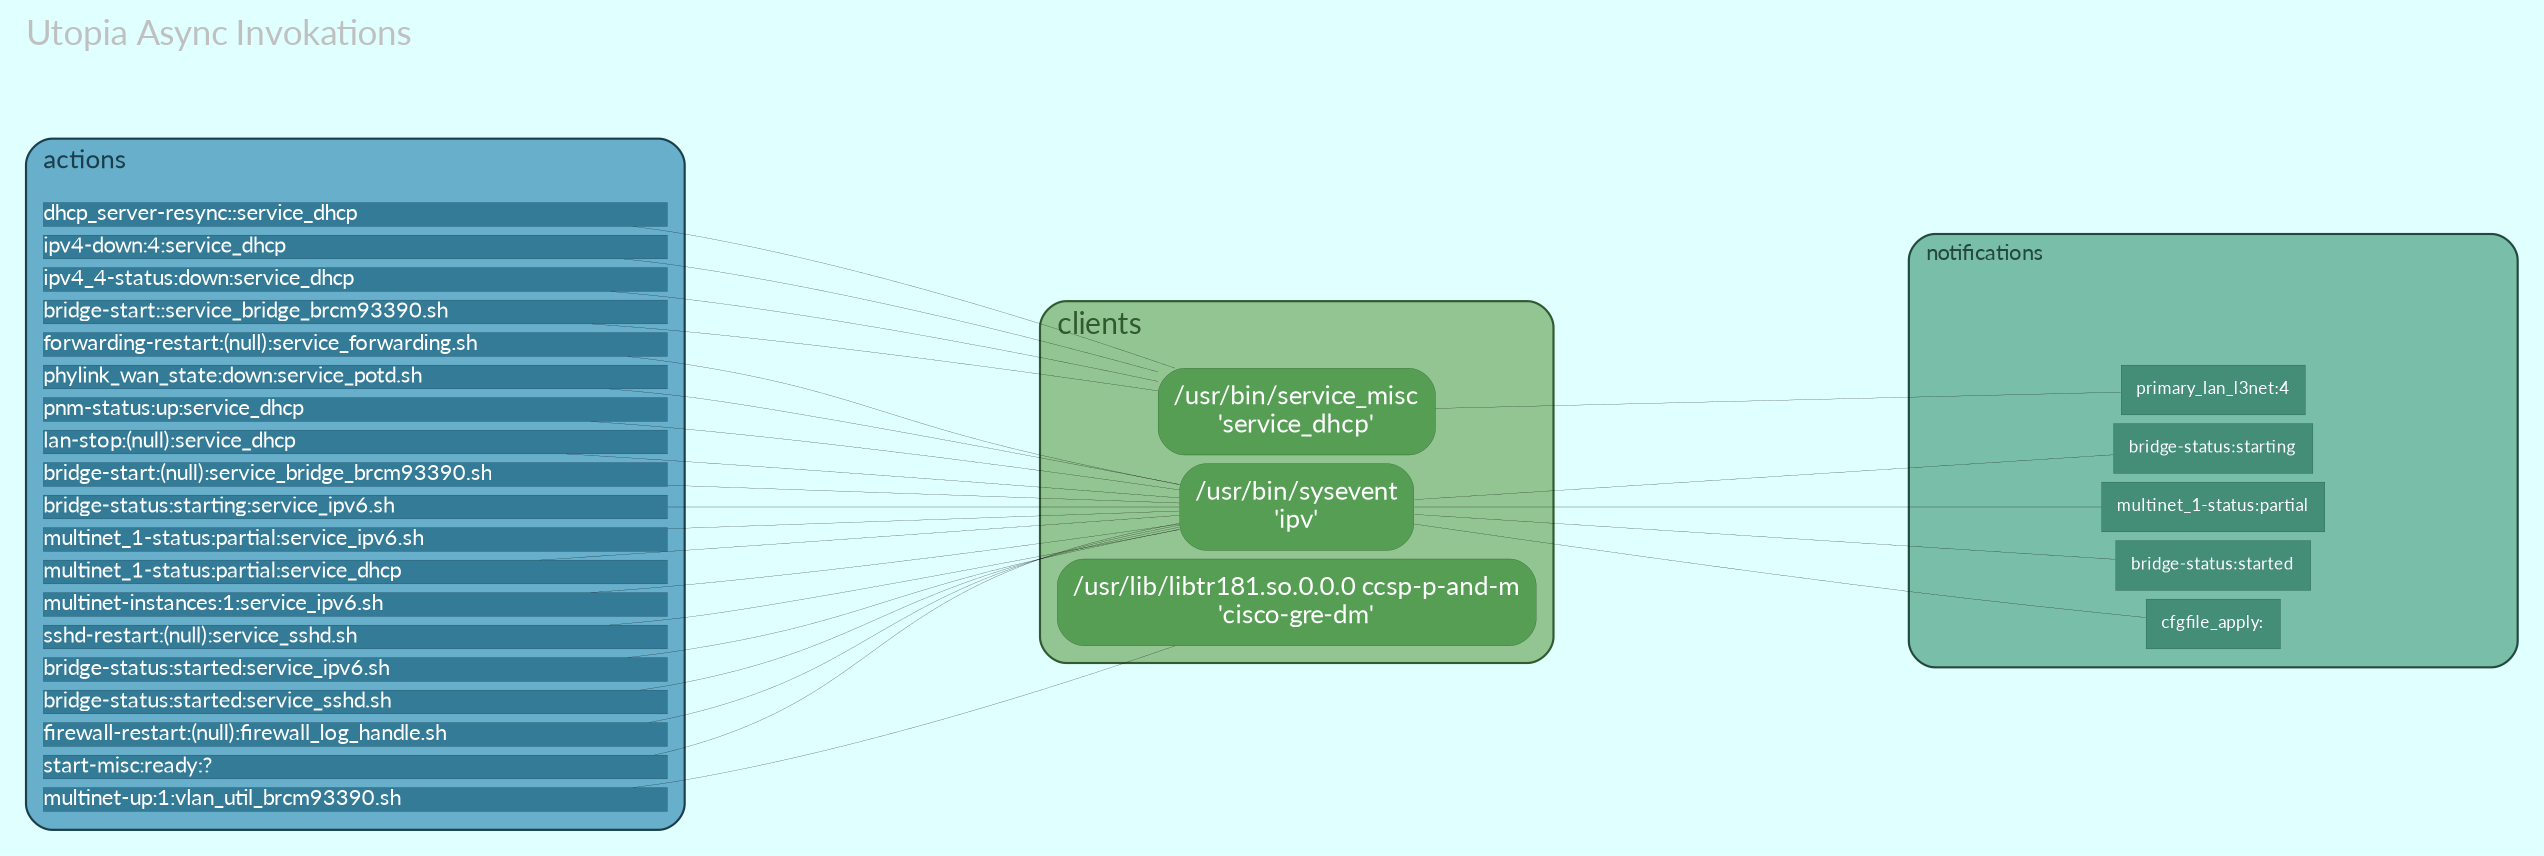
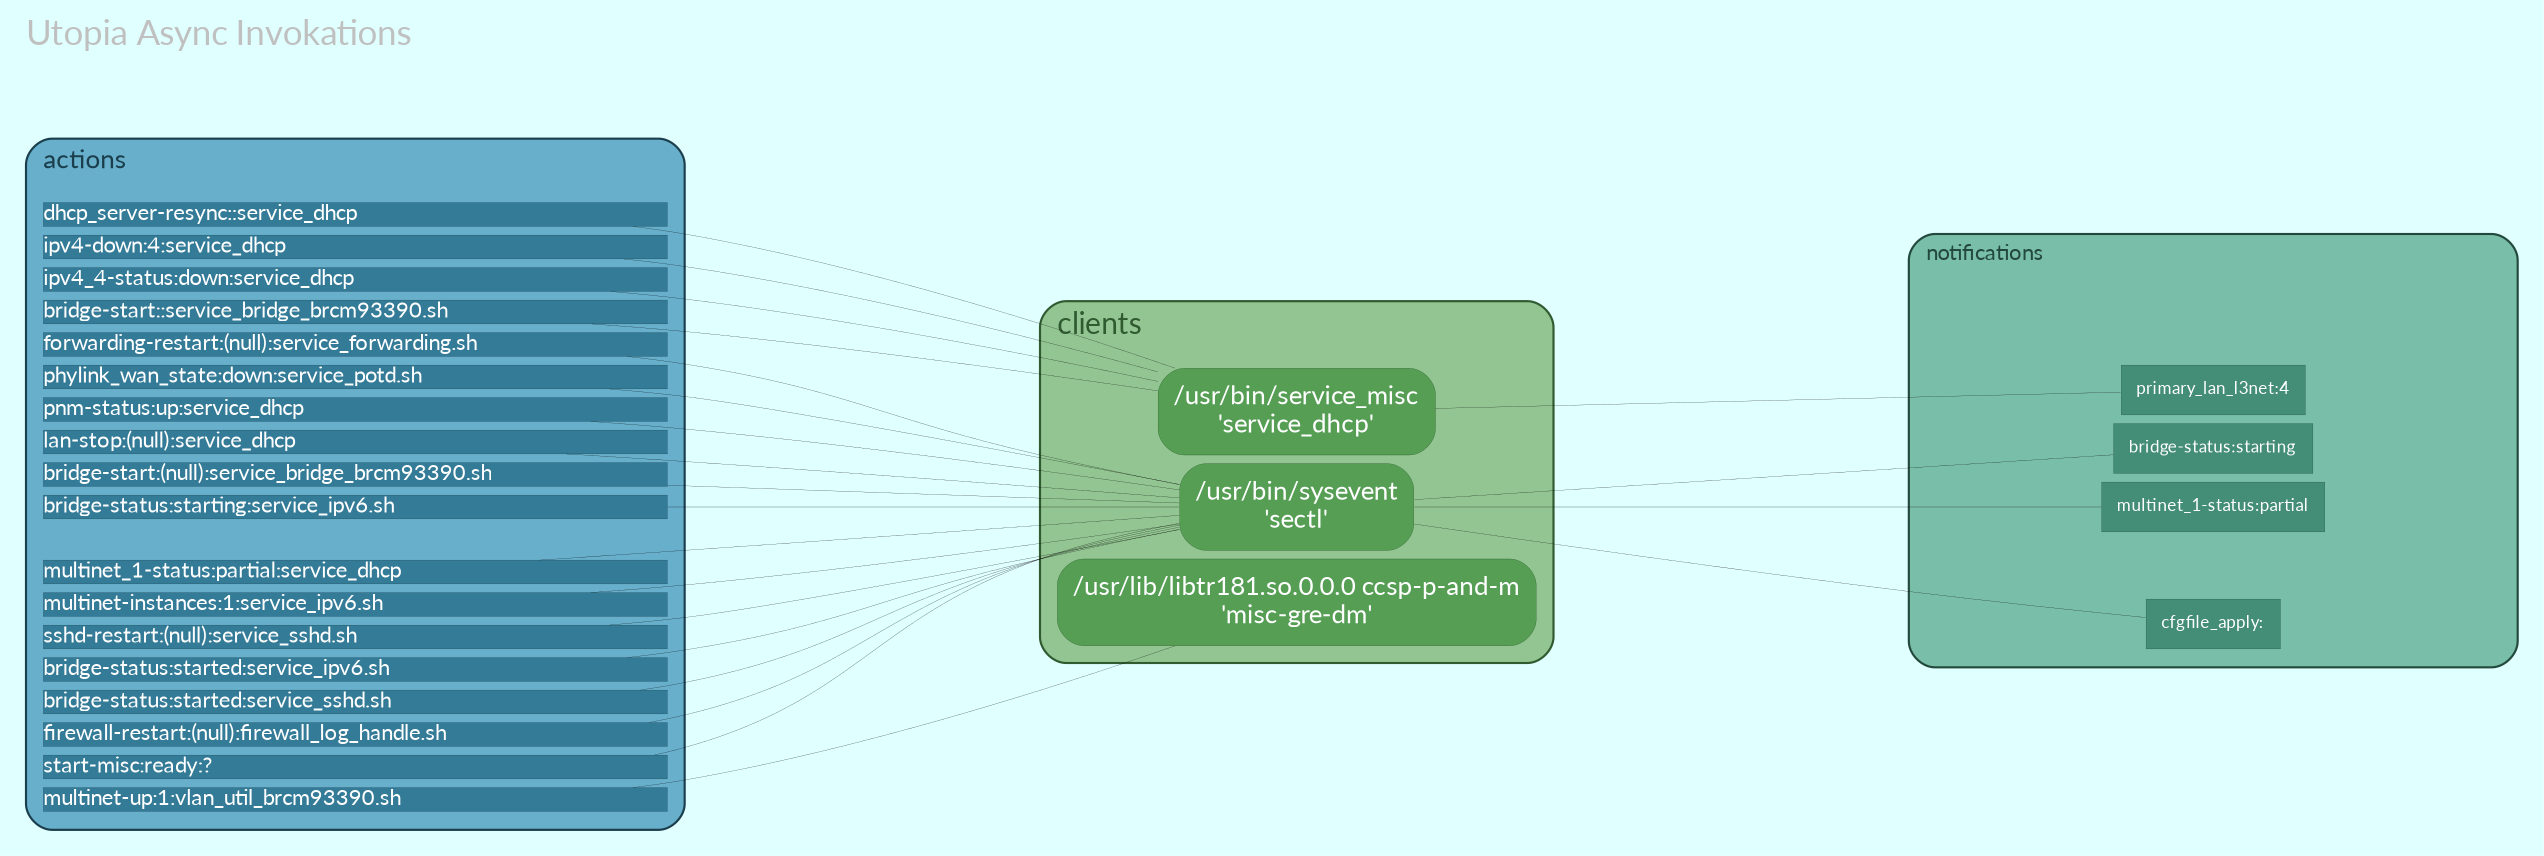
node "/usr/bin/sysevent 'ipv'": label "/usr/bin/sysevent 'ipv'" -> "/usr/bin/sysevent 'sectl'"
node "multinet_1-status:partial:service_ipv6.sh": removed
node "bridge-status:started": removed
node "/usr/lib/libtr181.so.0.0.0 ccsp-p-and-m 'cisco-gre-dm'": label "/usr/lib/libtr181.so.0.0.0 ccsp-p-and-m 'cisco-gre-dm'" -> "/usr/lib/libtr181.so.0.0.0 ccsp-p-and-m 'misc-gre-dm'"
